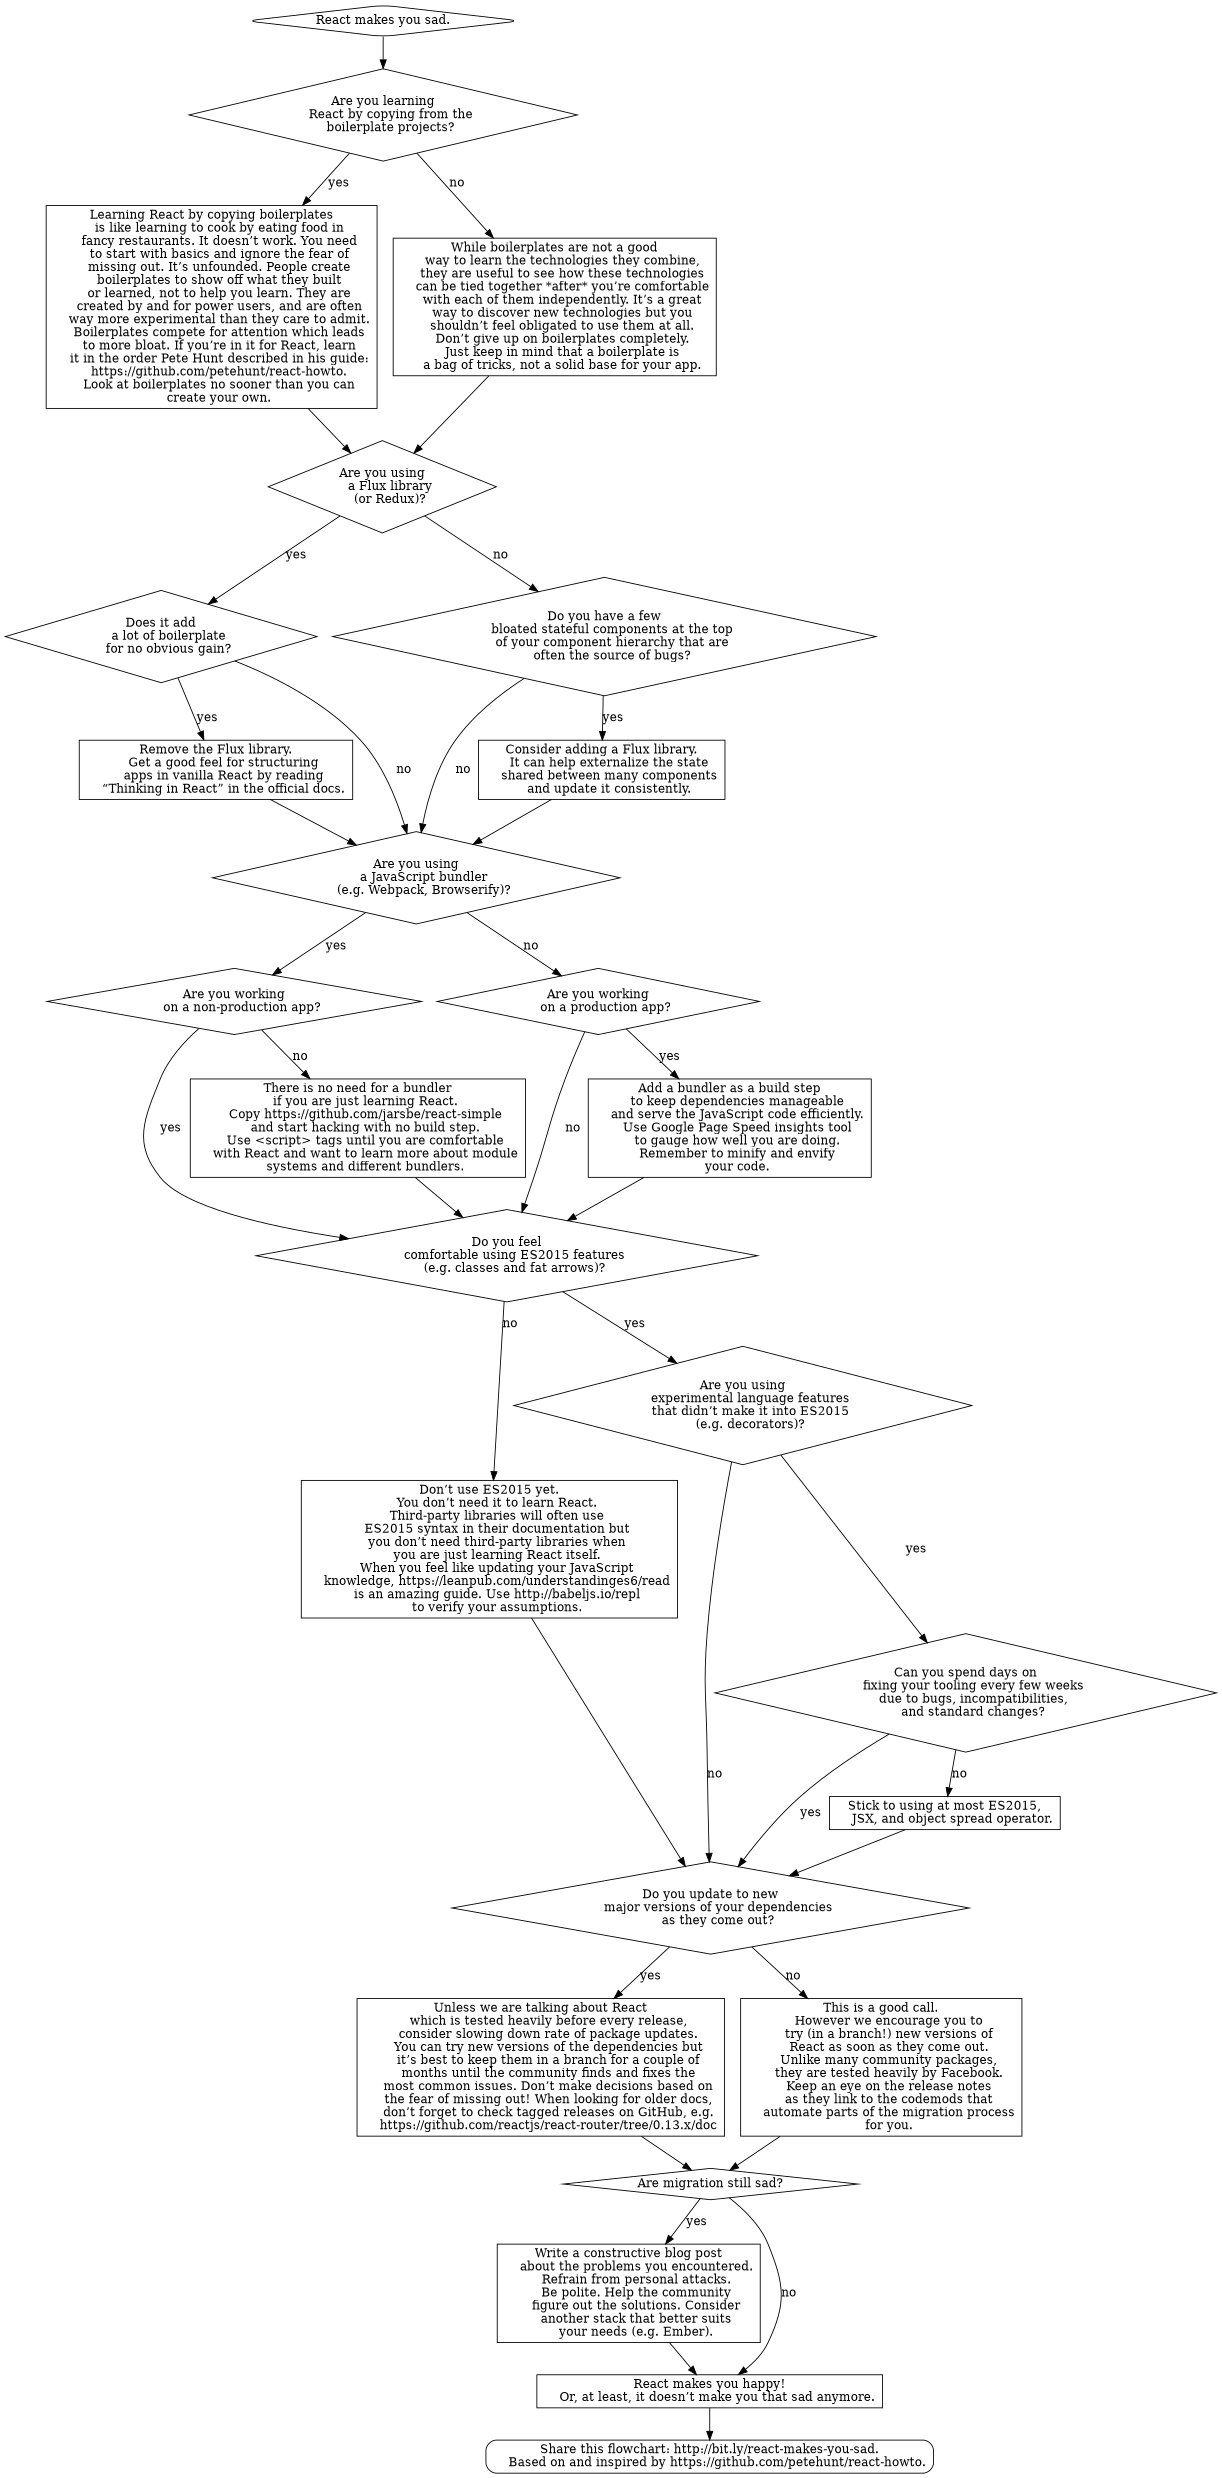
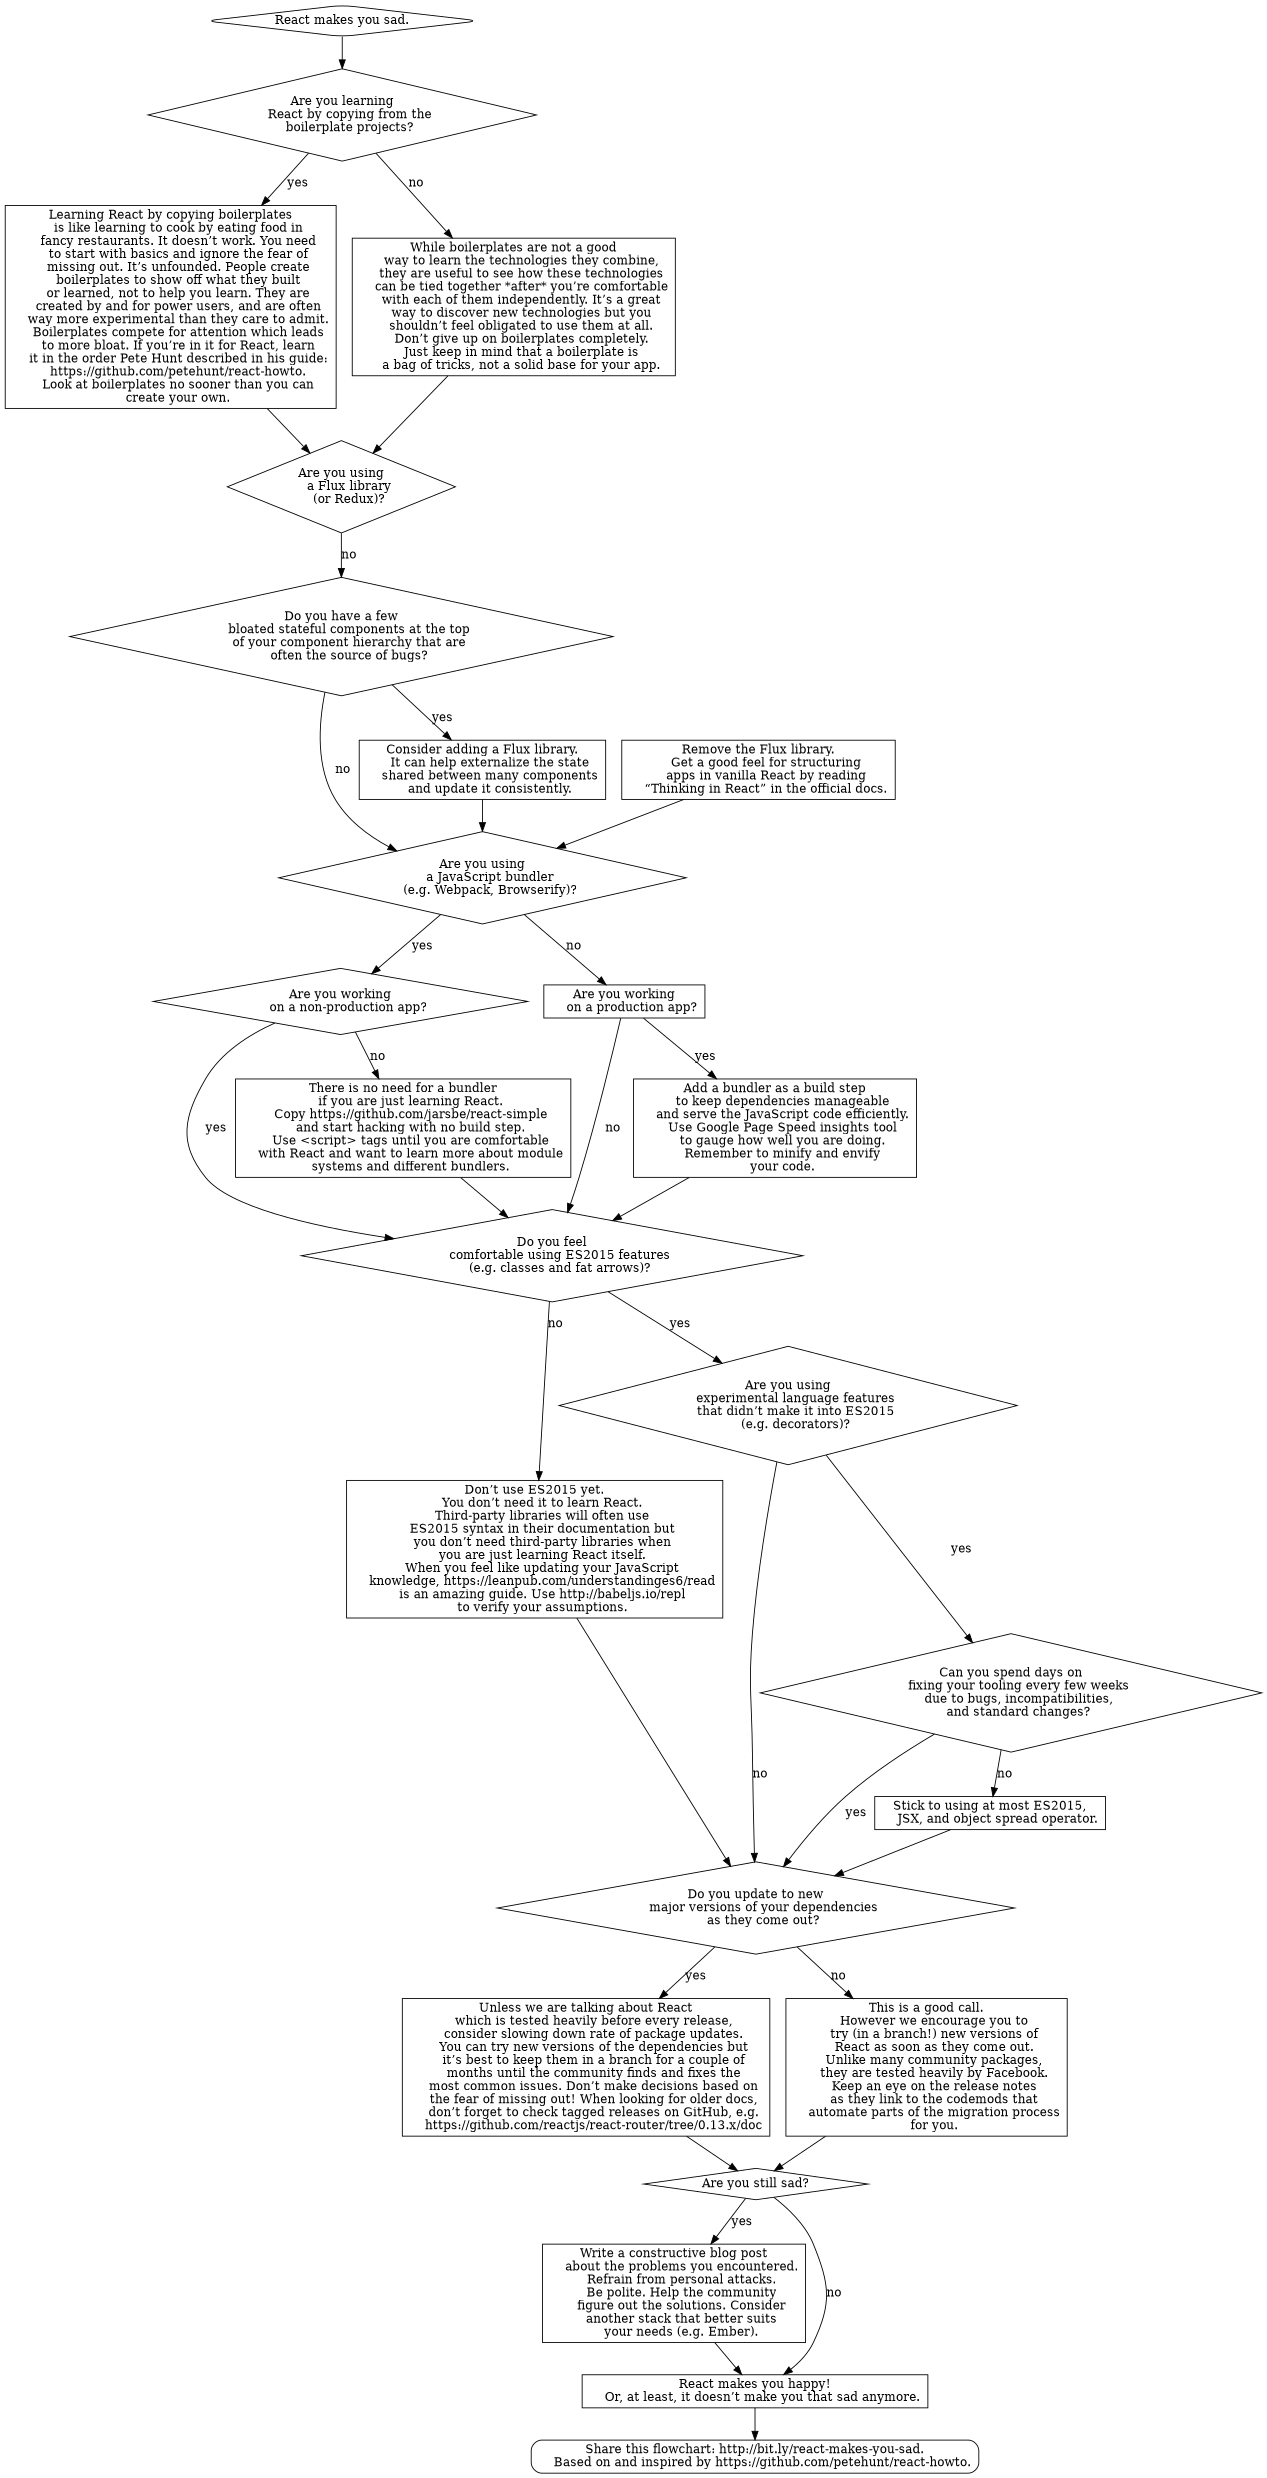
node "Does it add a lot of boilerplate for no obvious gain?": removed
node "Are you working on a production app?": shape diamond -> box
node "Are migration still sad?": label "Are migration still sad?" -> "Are you still sad?"
